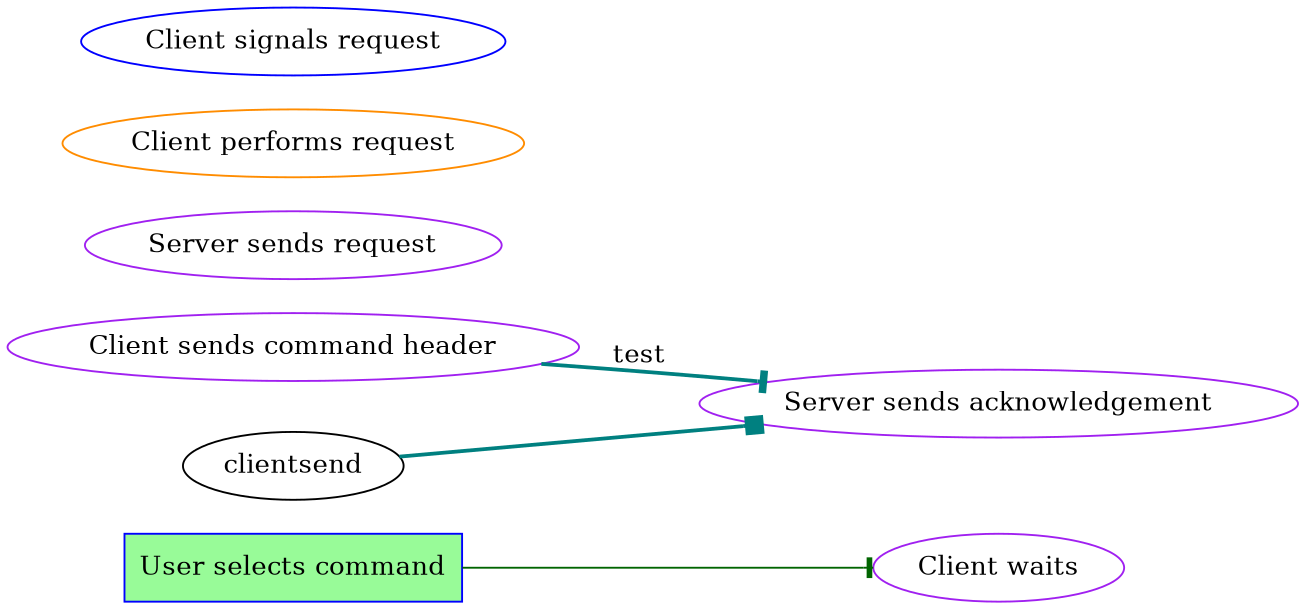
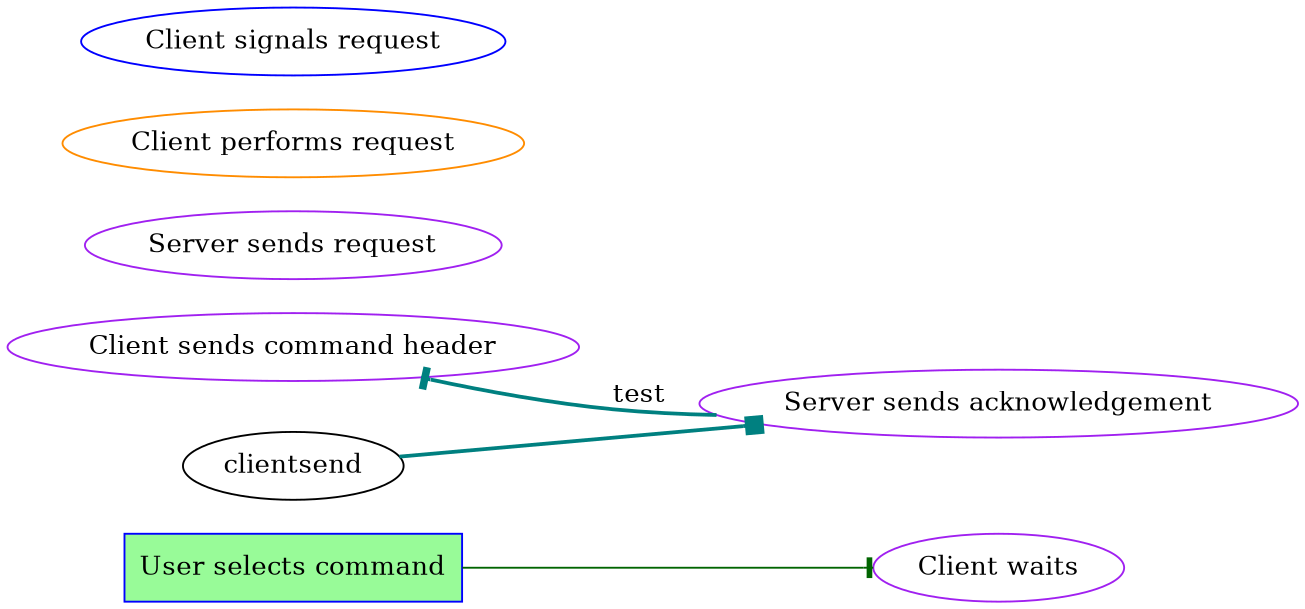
edge "Client sends command header" -> "Server sends acknowledgement": reversed
